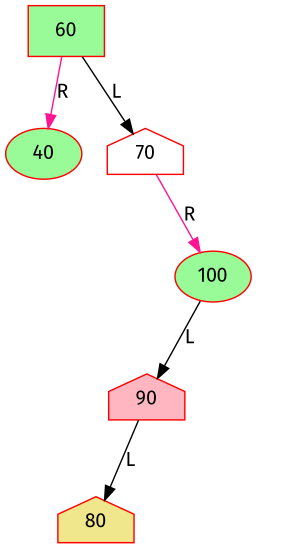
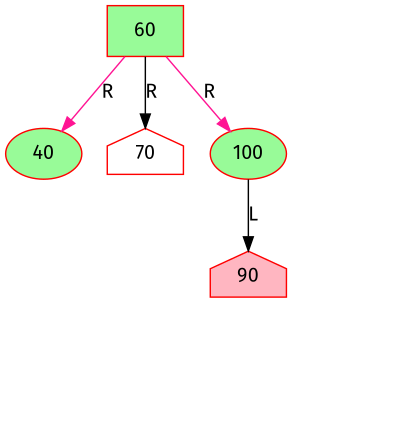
edge "60" -> "70": label "L" -> "R"
edge "70" -> "100": now "60" -> "100"
node "80": removed
